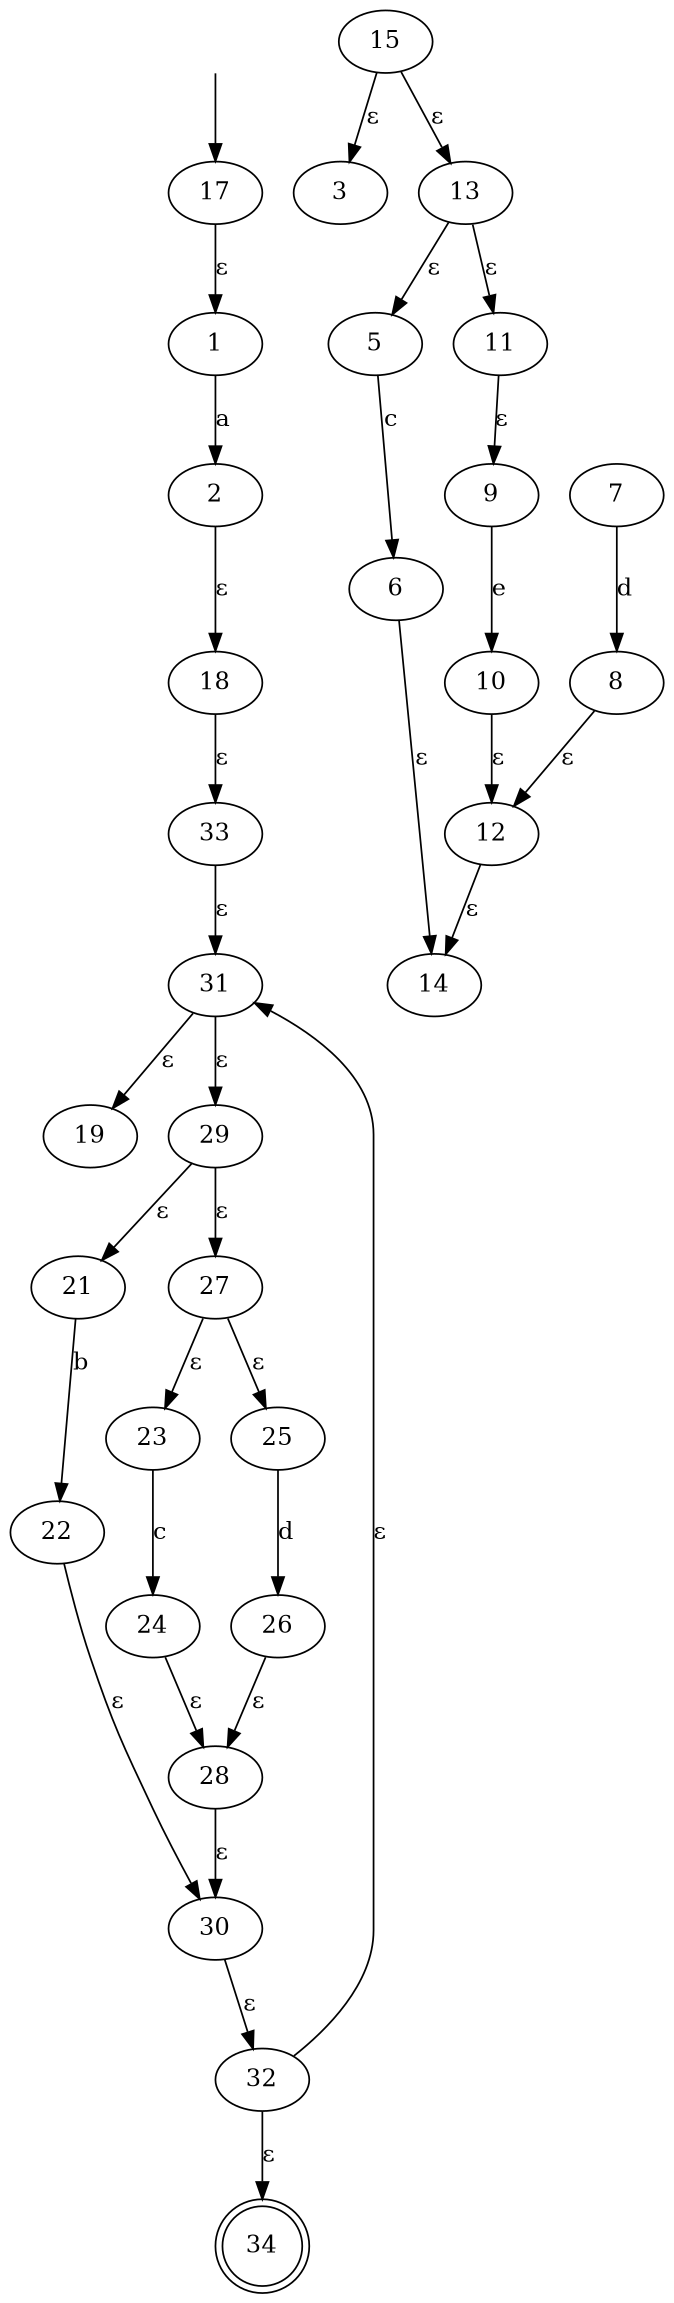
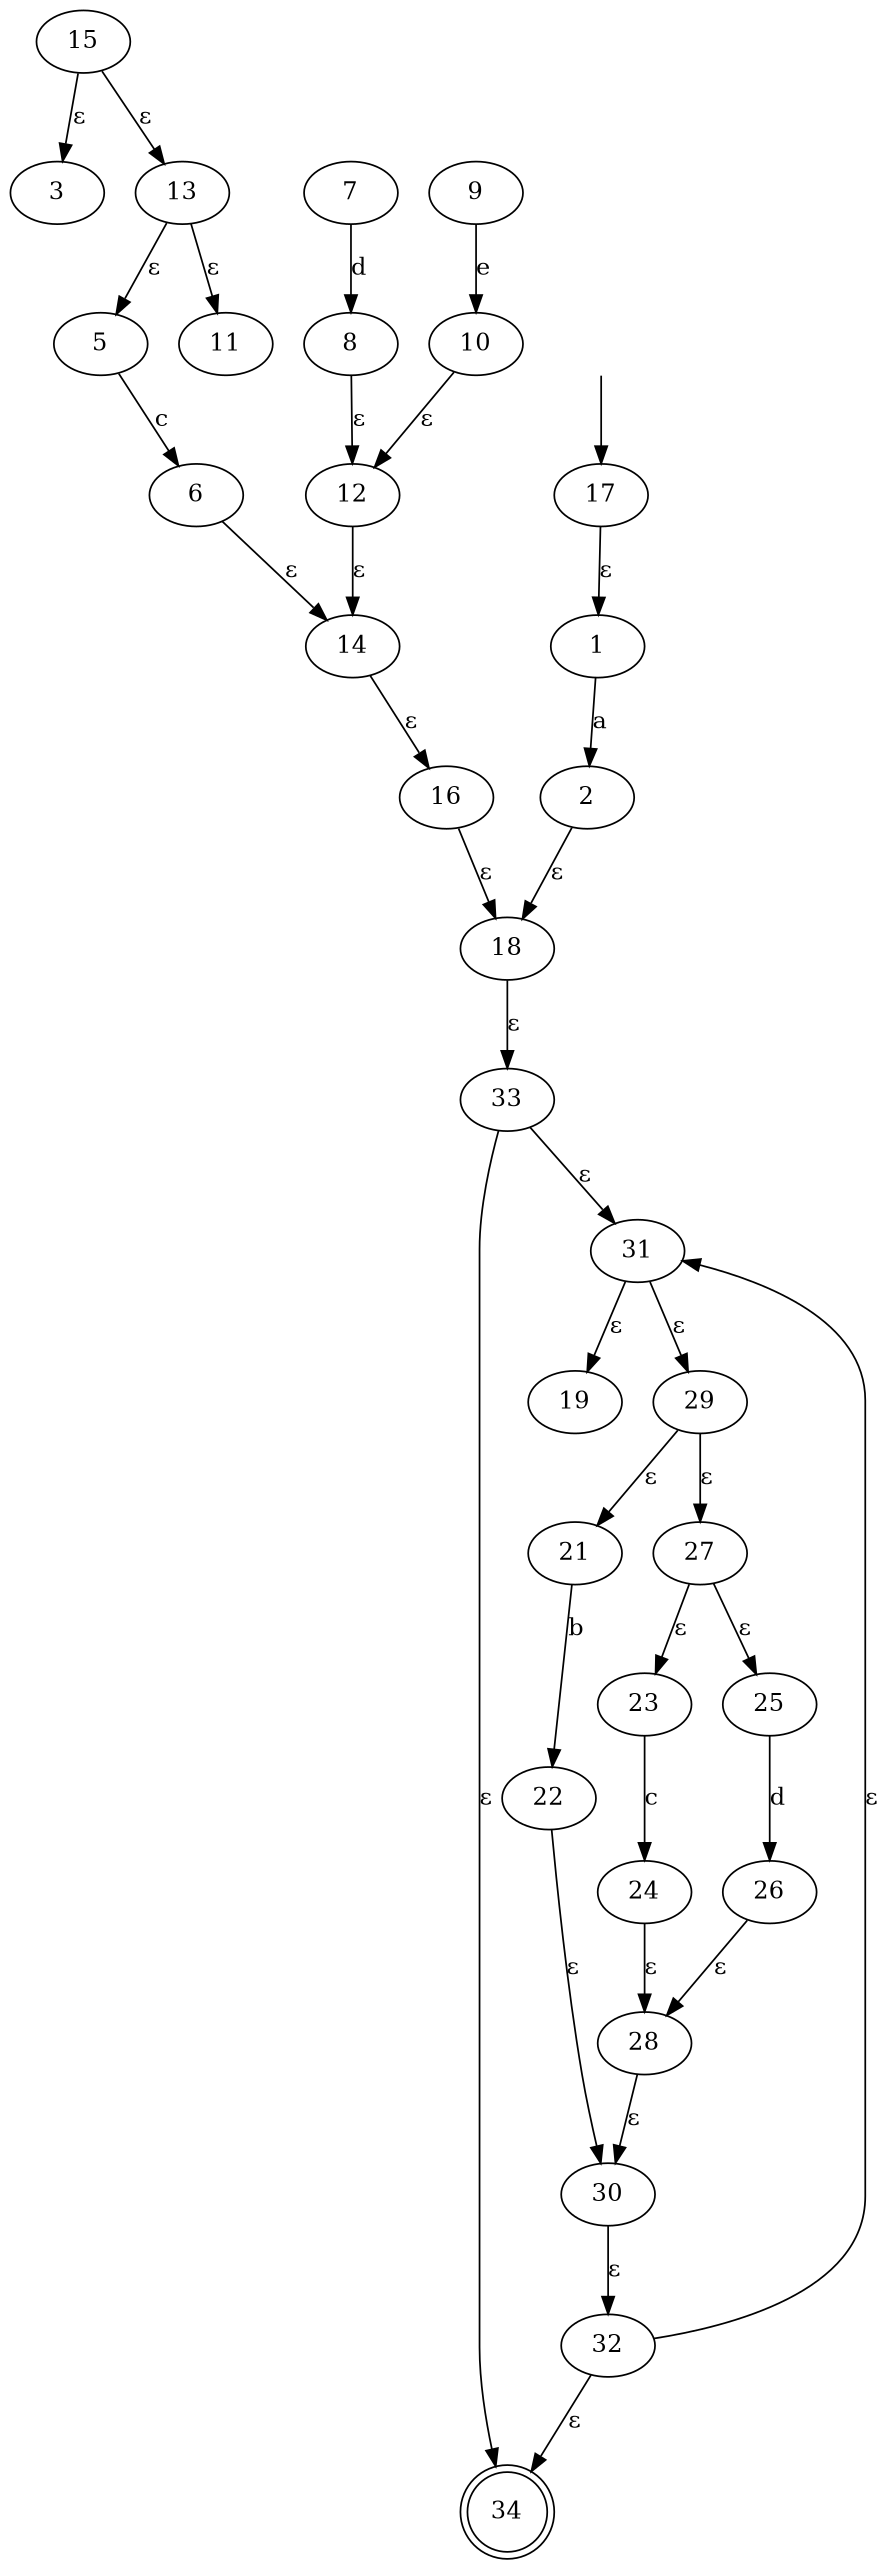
edge "11" -> "9": removed, label "ε"
node "16": added
edge "33" -> "34": added, label "ε"
